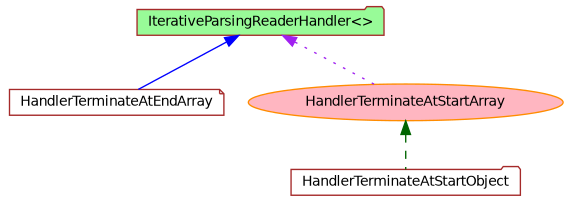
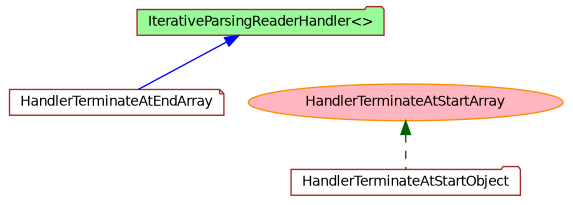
edge "HandlerTerminateAtStartArray" -> "IterativeParsingReaderHandler<>": removed
